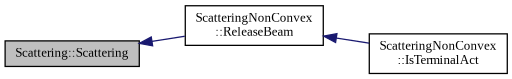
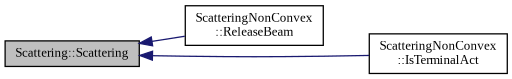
edge "ScatteringNonConvex ::IsTerminalAct" -> "ScatteringNonConvex ::ReleaseBeam": now "ScatteringNonConvex ::IsTerminalAct" -> "Scattering::Scattering"
